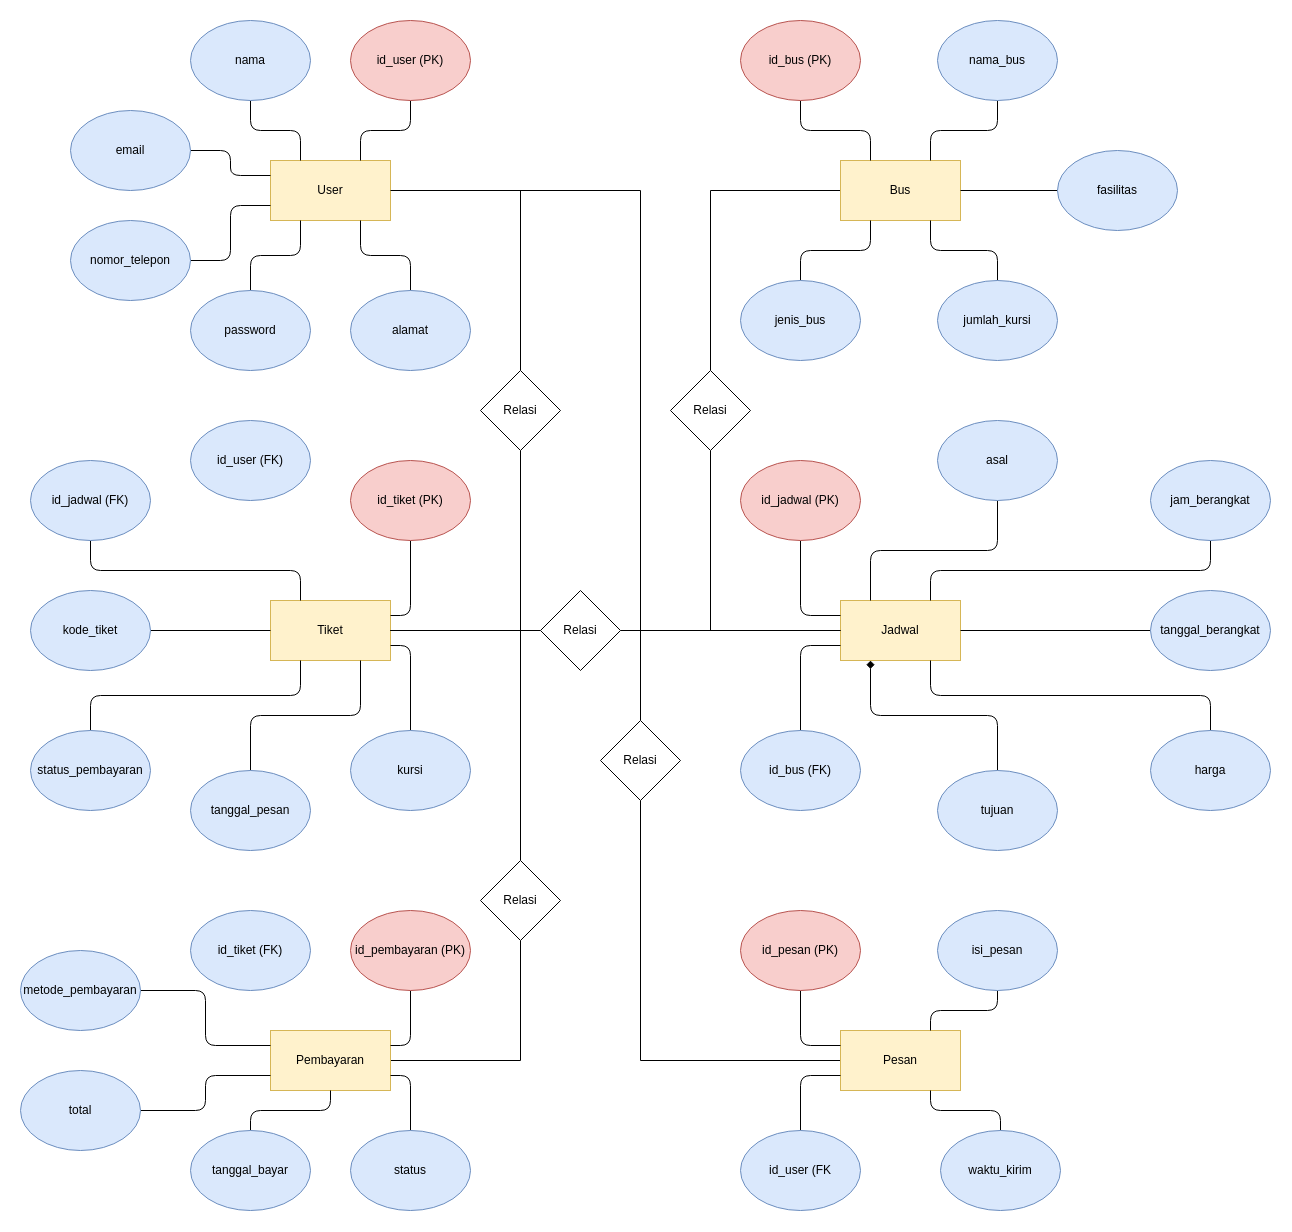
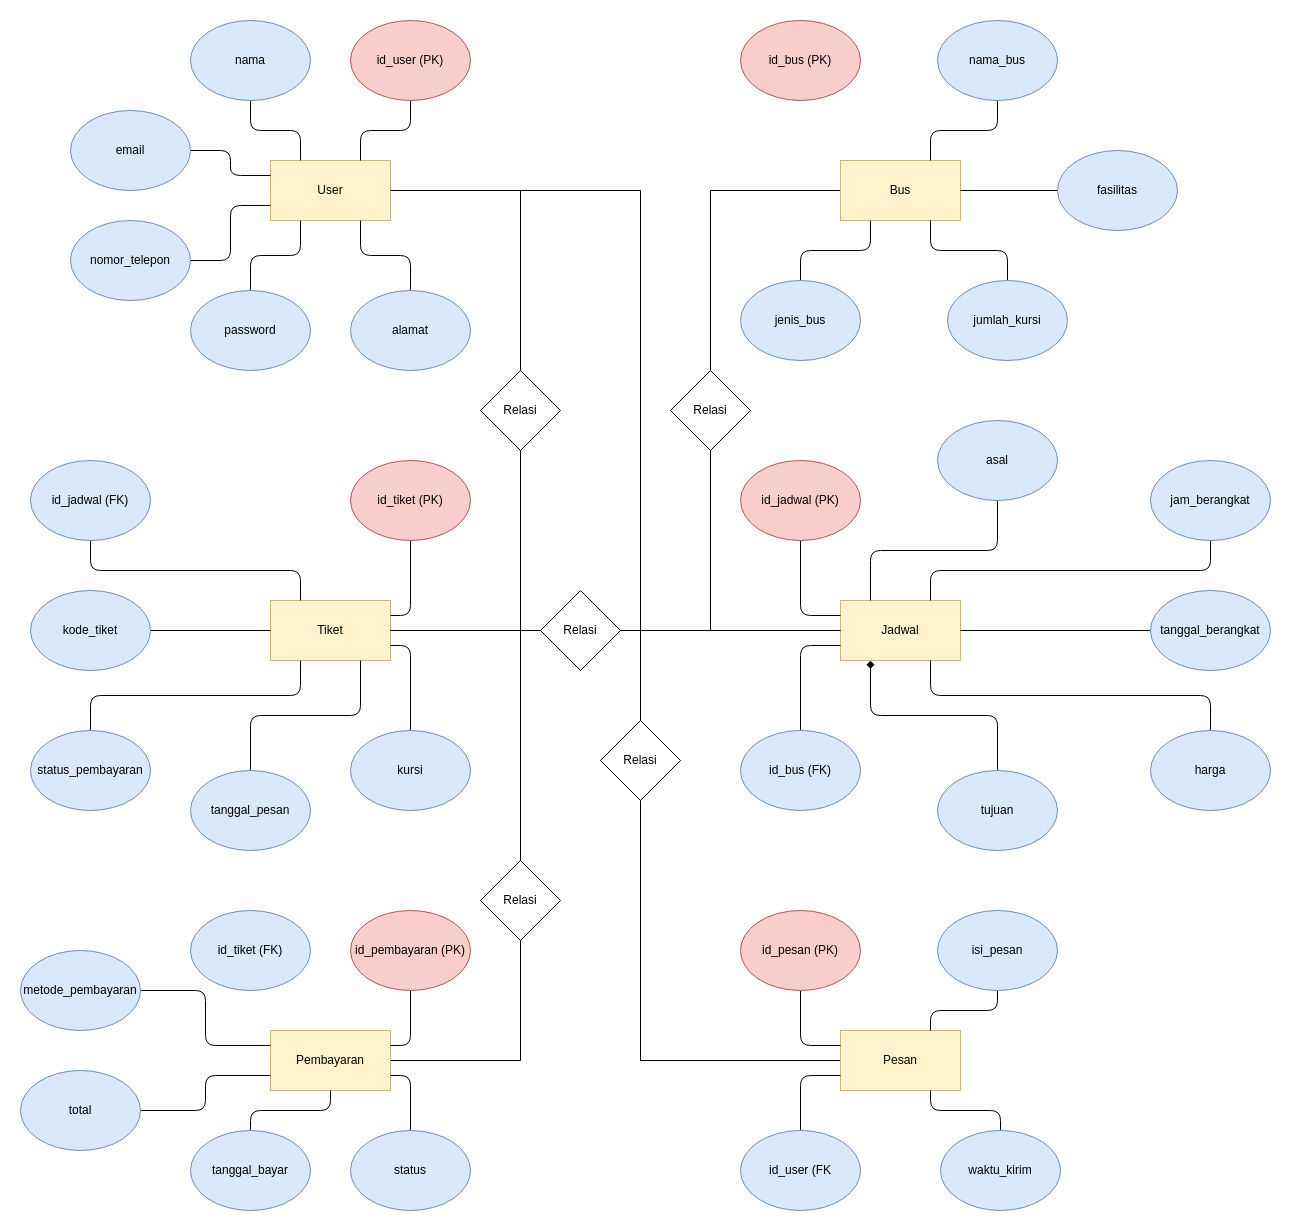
edge "id_bus (PK)" -- "Bus": removed
node "jumlah_kursi": moved (998, 321) -> (1008, 321)
node "id_user (FK)": removed
